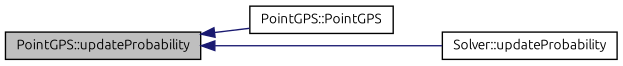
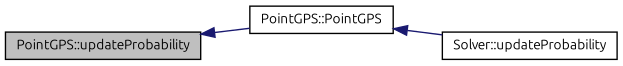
edge "Solver::updateProbability" -> "PointGPS::updateProbability": now "Solver::updateProbability" -> "PointGPS::PointGPS"
